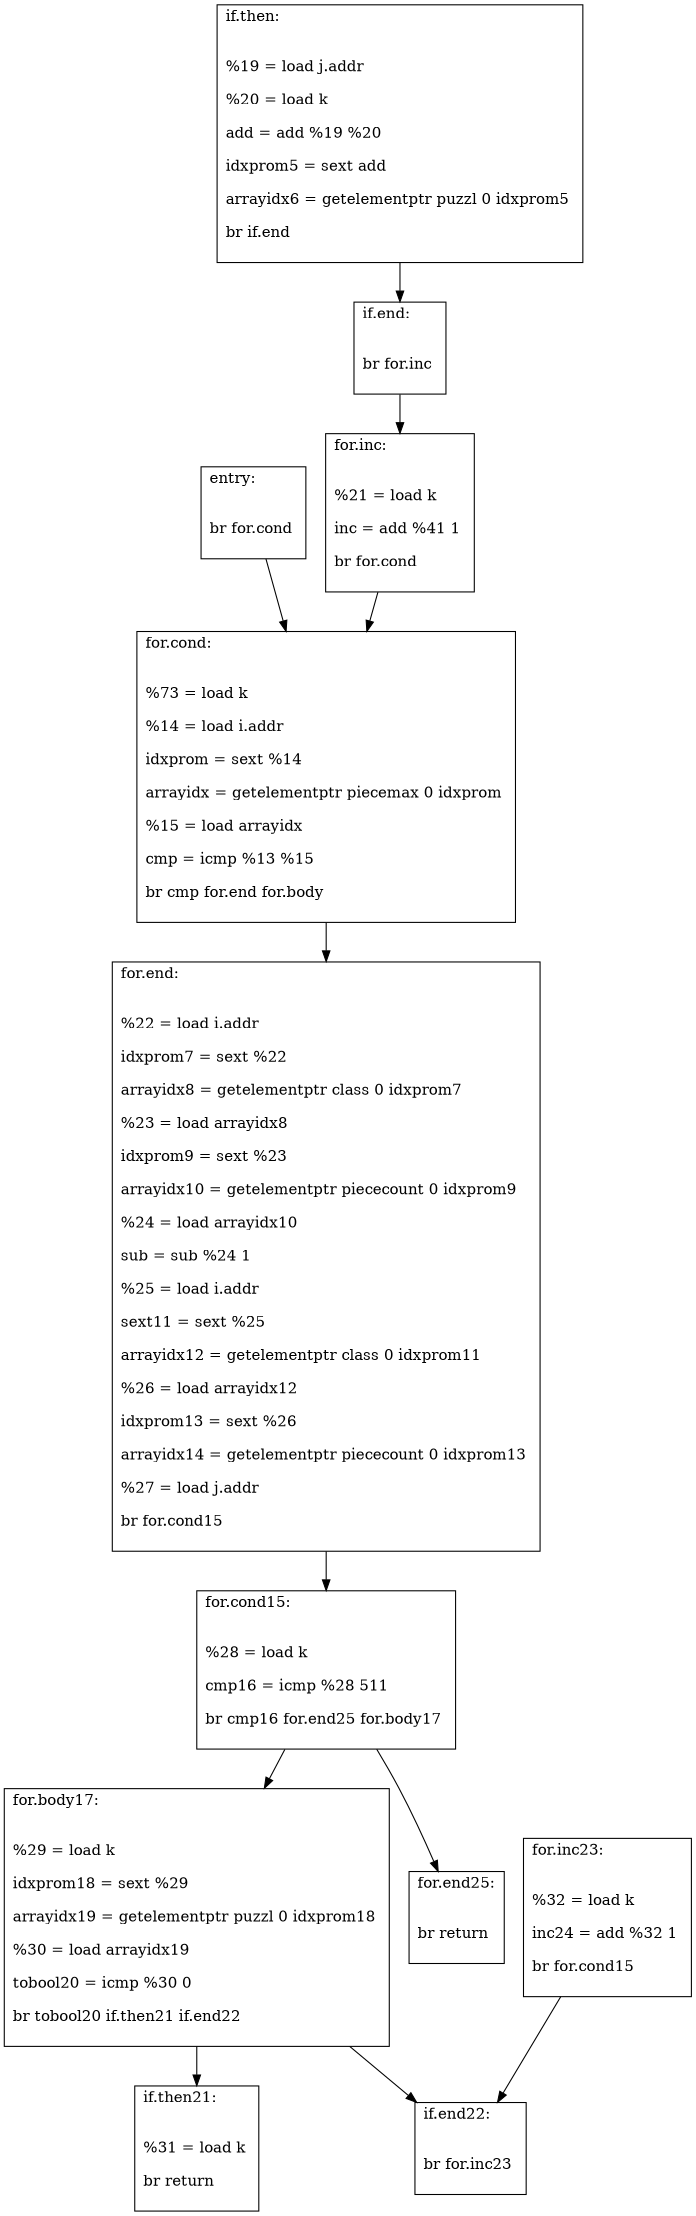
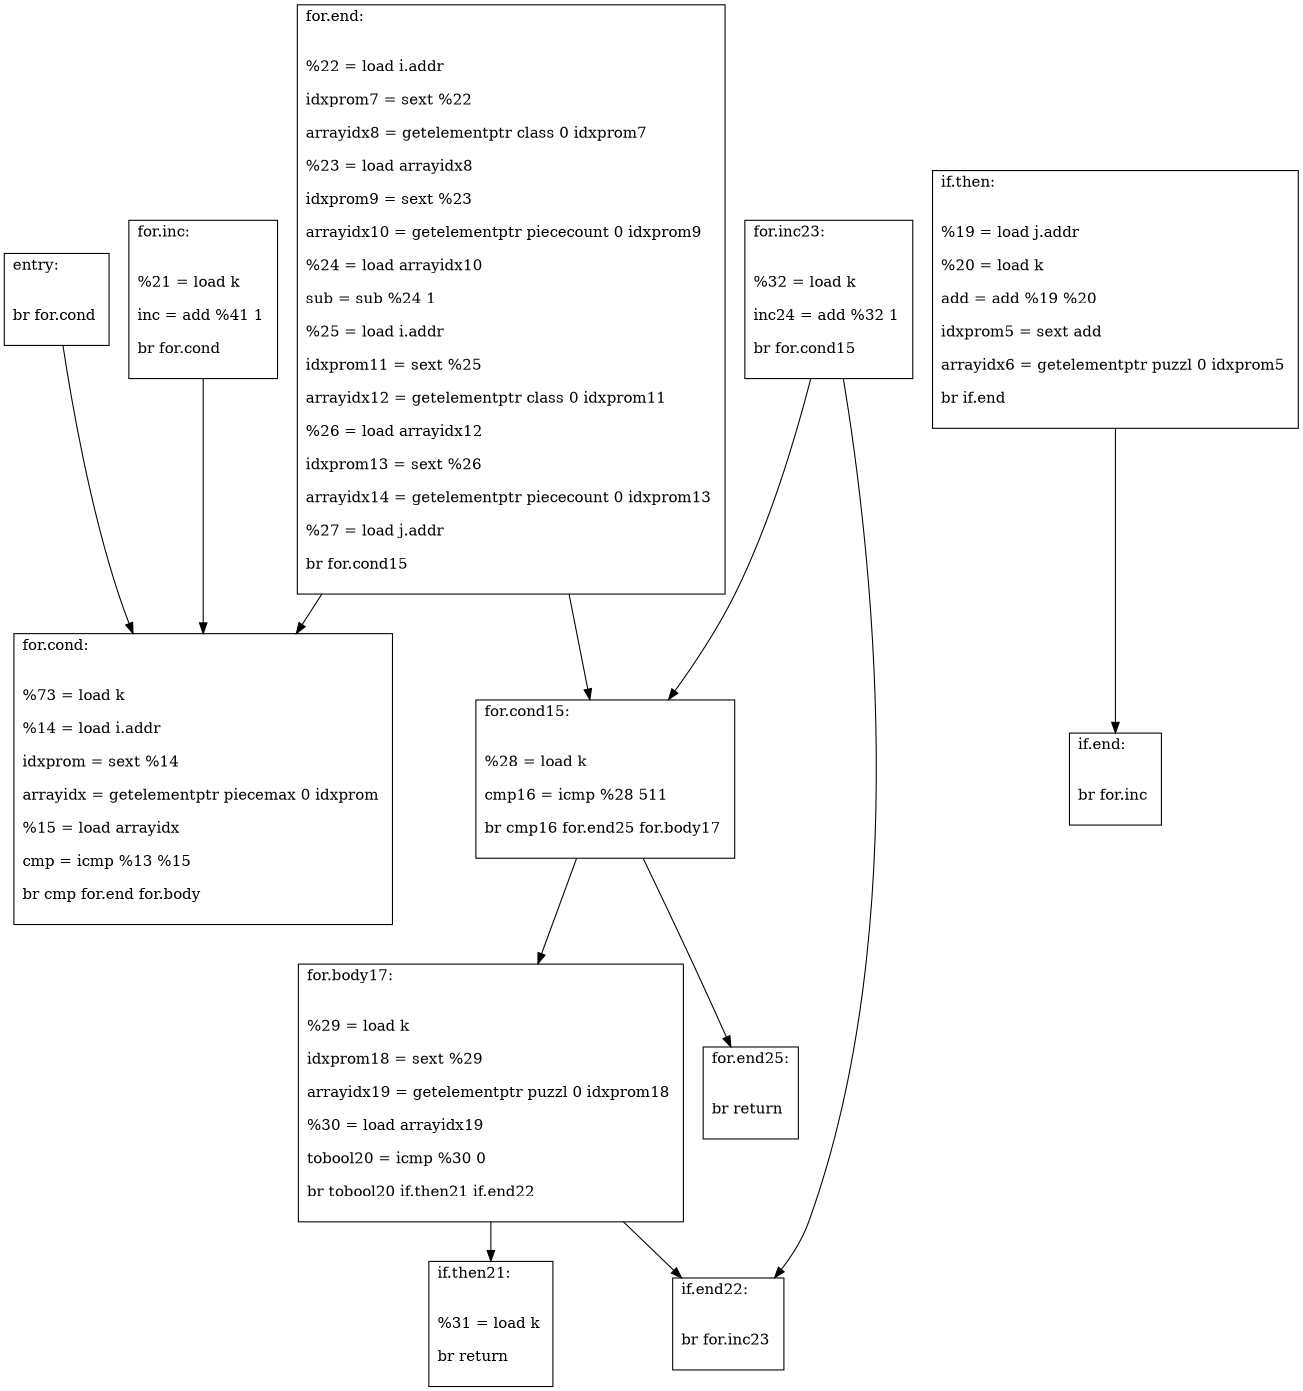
edge "if.end:" -> "for.inc:": removed
edge "for.inc23:" -> "for.cond15:": added
edge "for.cond:" -> "for.end:": reversed
node "for.end:": text "sext11 = sext %25" -> "idxprom11 = sext %25"
